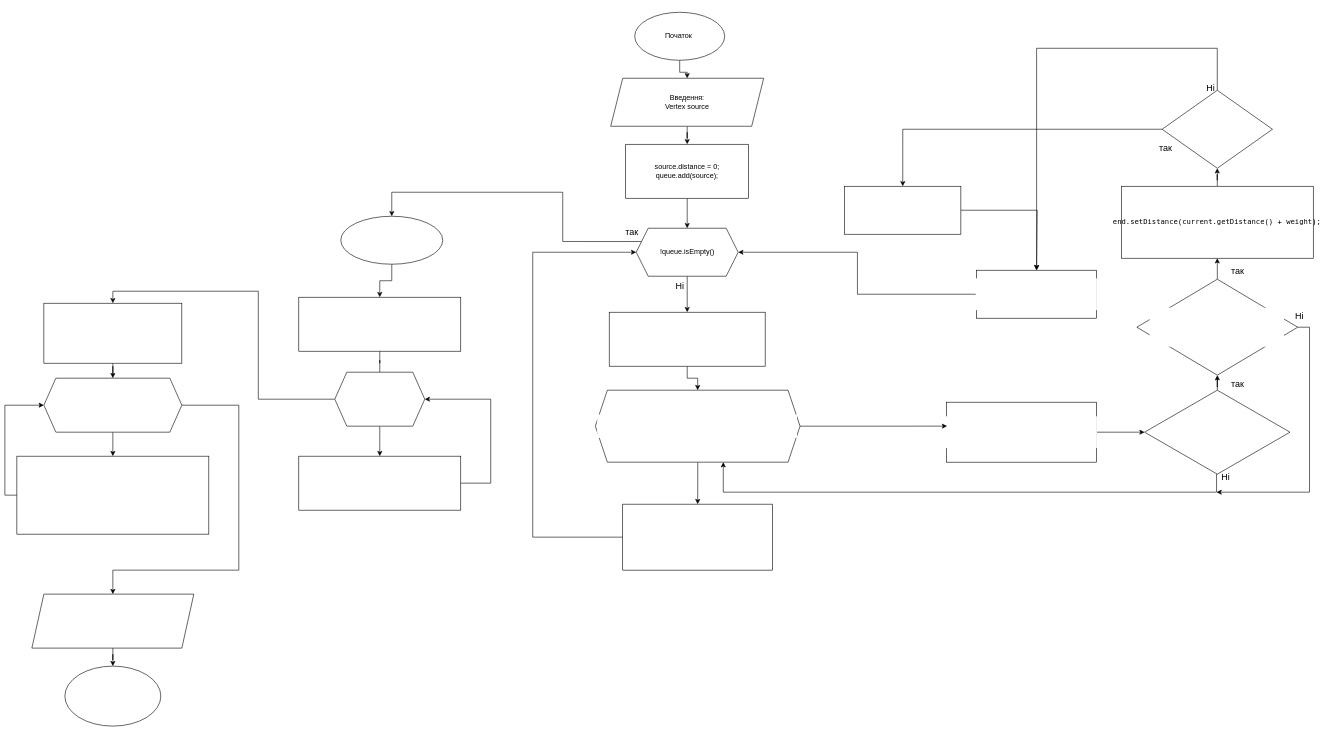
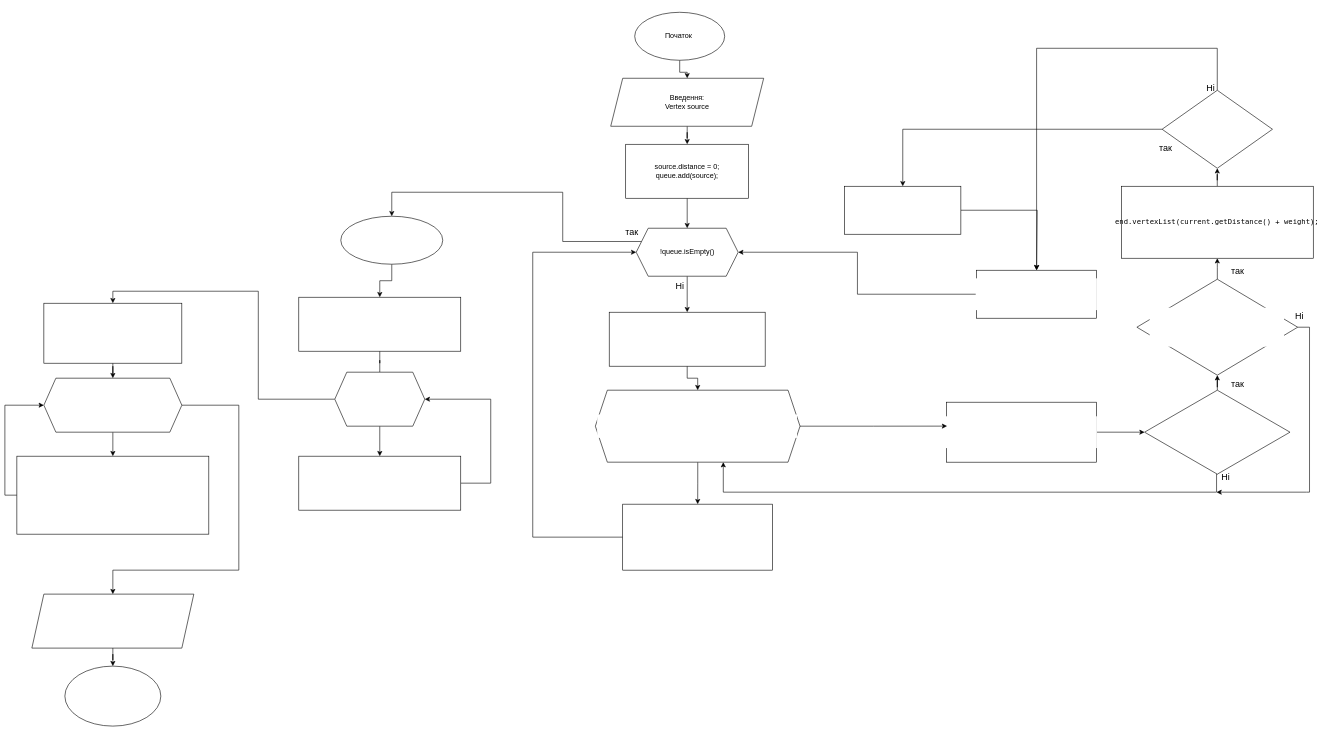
node "end.setDistance(current.getDistance() + weight);": label "end.setDistance(current.getDistance() + weight);" -> "end.vertexList(current.getDistance() + weight);"
